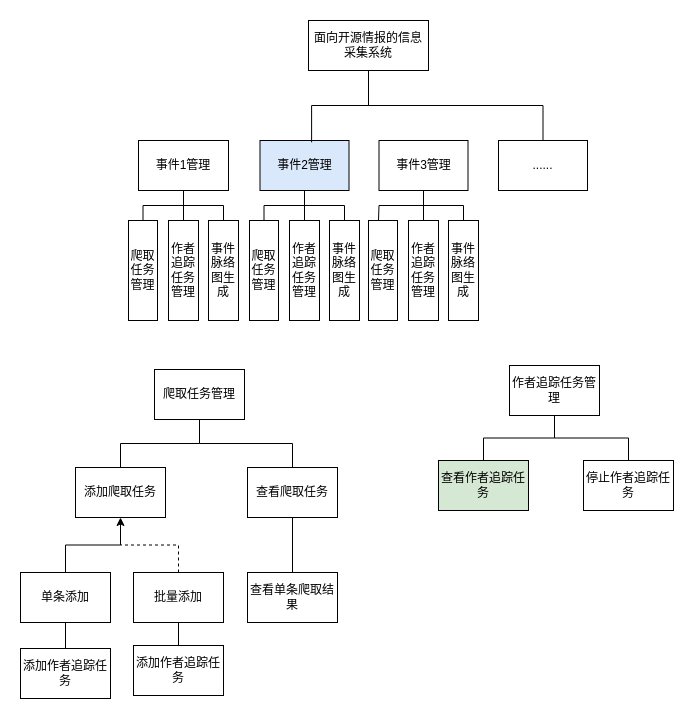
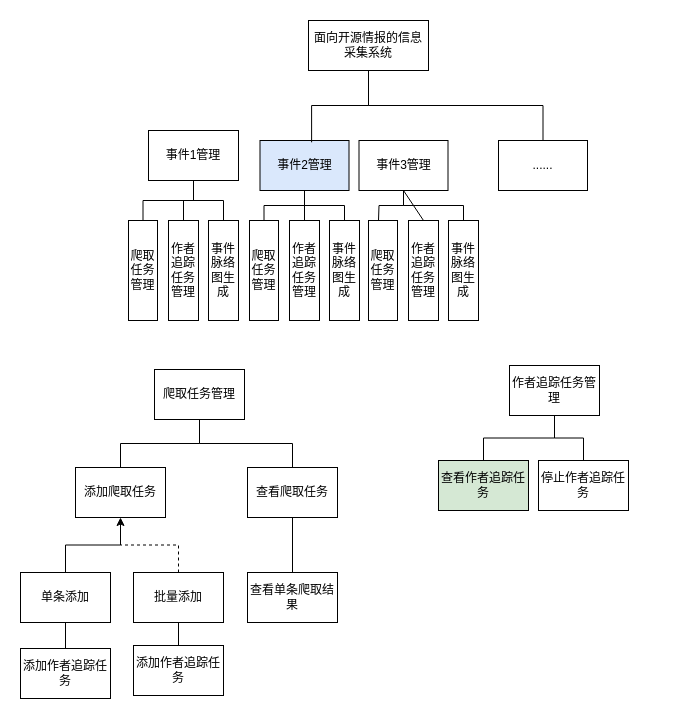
node "事件1管理": moved (184, 166) -> (194, 156)
node "事件3管理": moved (424, 166) -> (404, 166)
node "停止作者追踪任务": moved (629, 486) -> (584, 486)
